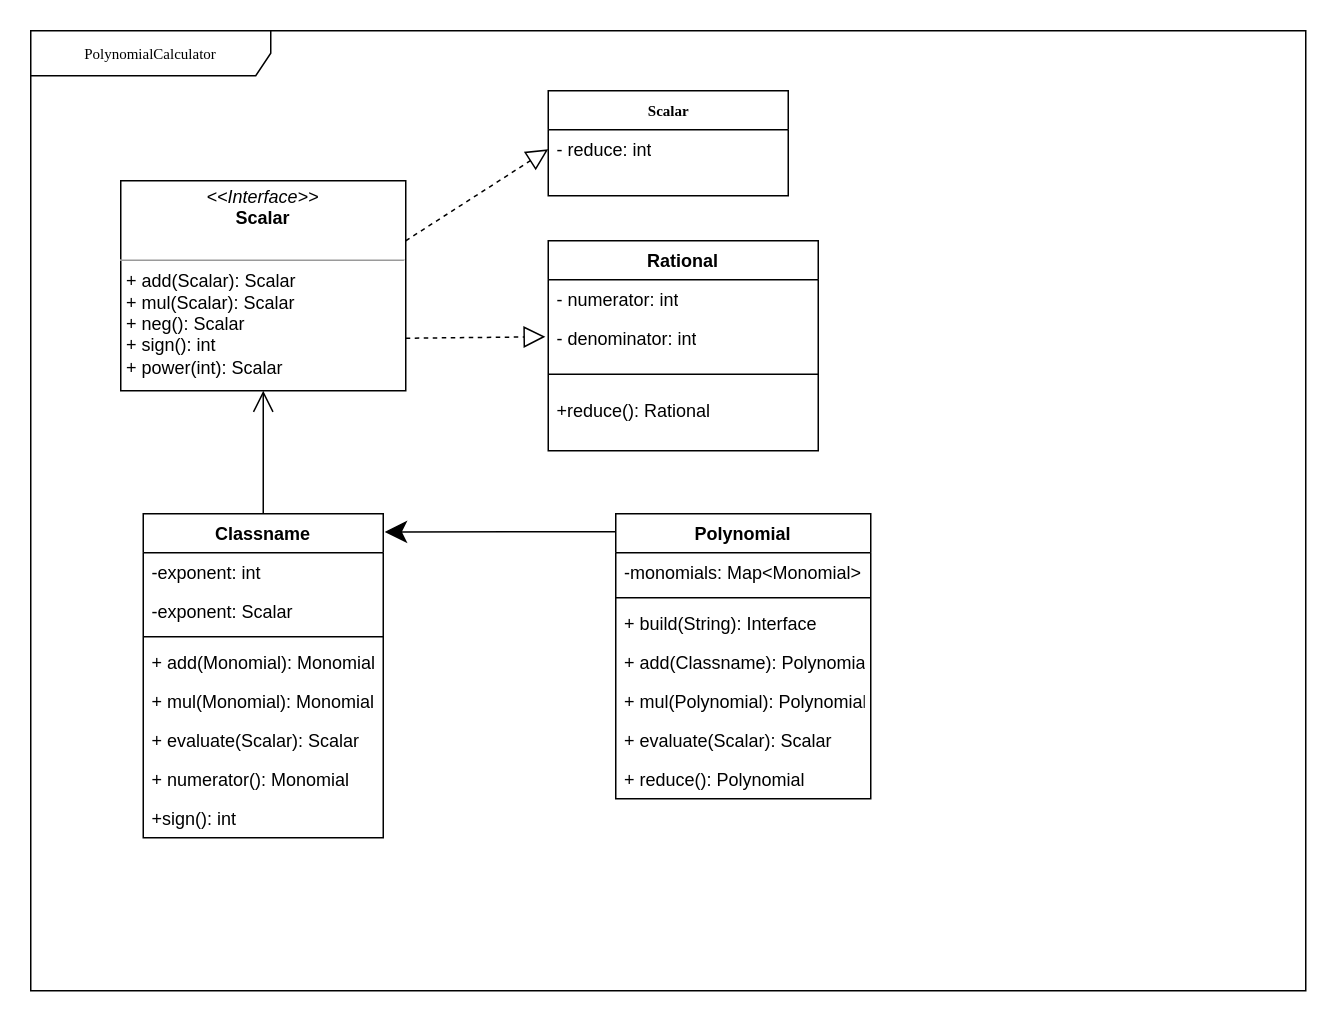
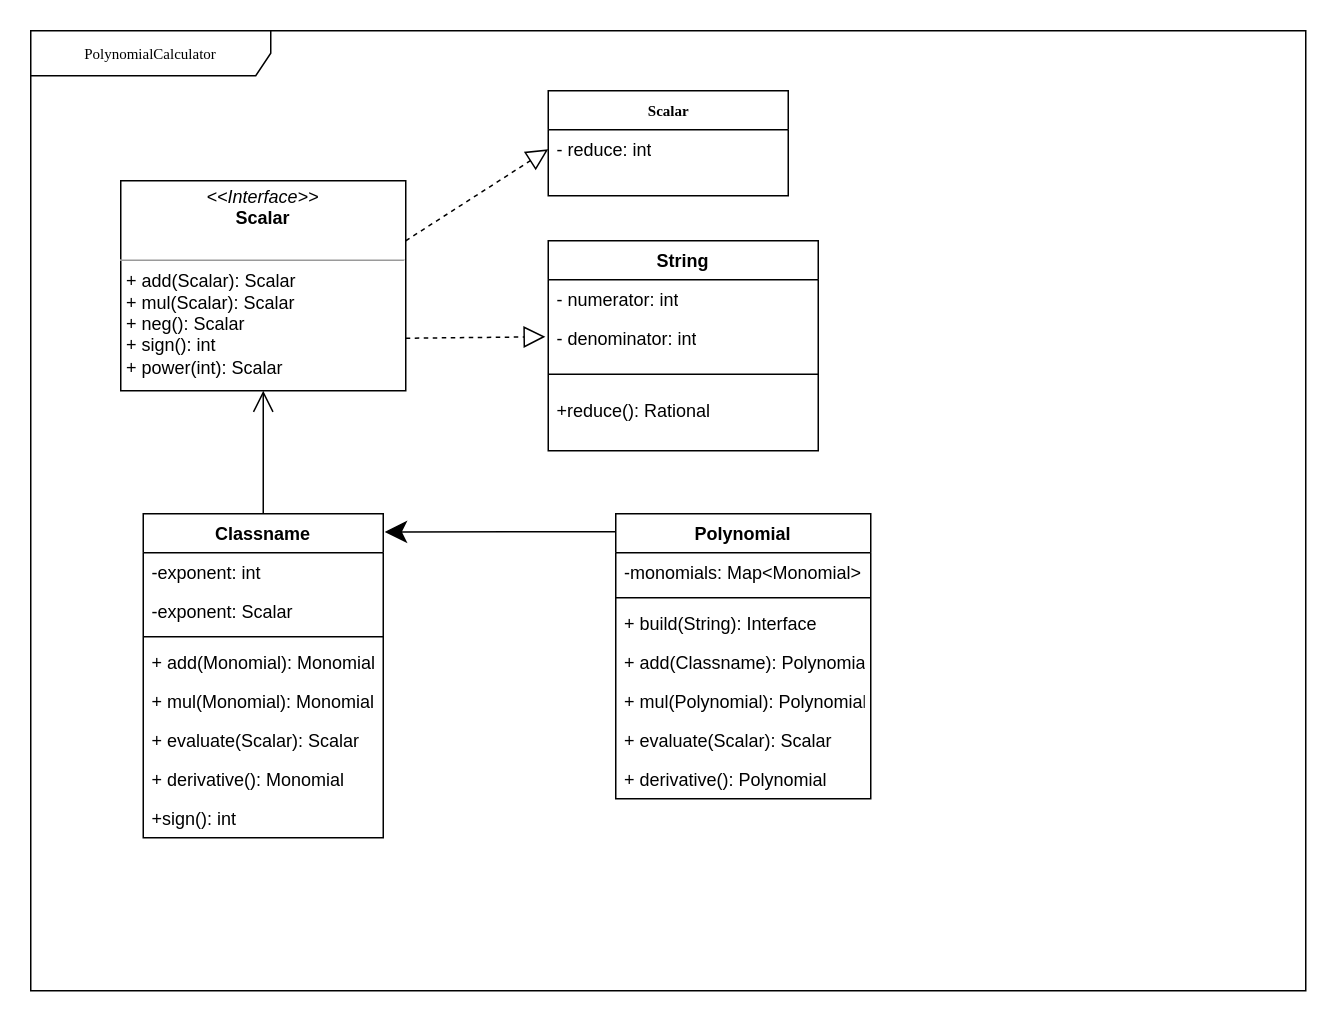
node "Rational": label "Rational" -> "String"
node "+ numerator(): Monomial": label "+ numerator(): Monomial" -> "+ derivative(): Monomial"
node "+ reduce(): Polynomial": label "+ reduce(): Polynomial" -> "+ derivative(): Polynomial"
